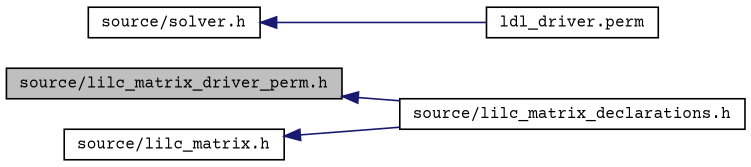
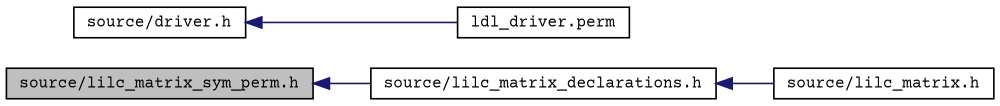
node "source/solver.h": label "source/solver.h" -> "source/driver.h"
node "source/lilc_matrix_driver_perm.h": label "source/lilc_matrix_driver_perm.h" -> "source/lilc_matrix_sym_perm.h"
edge "source/lilc_matrix_declarations.h" -> "source/lilc_matrix.h": reversed
